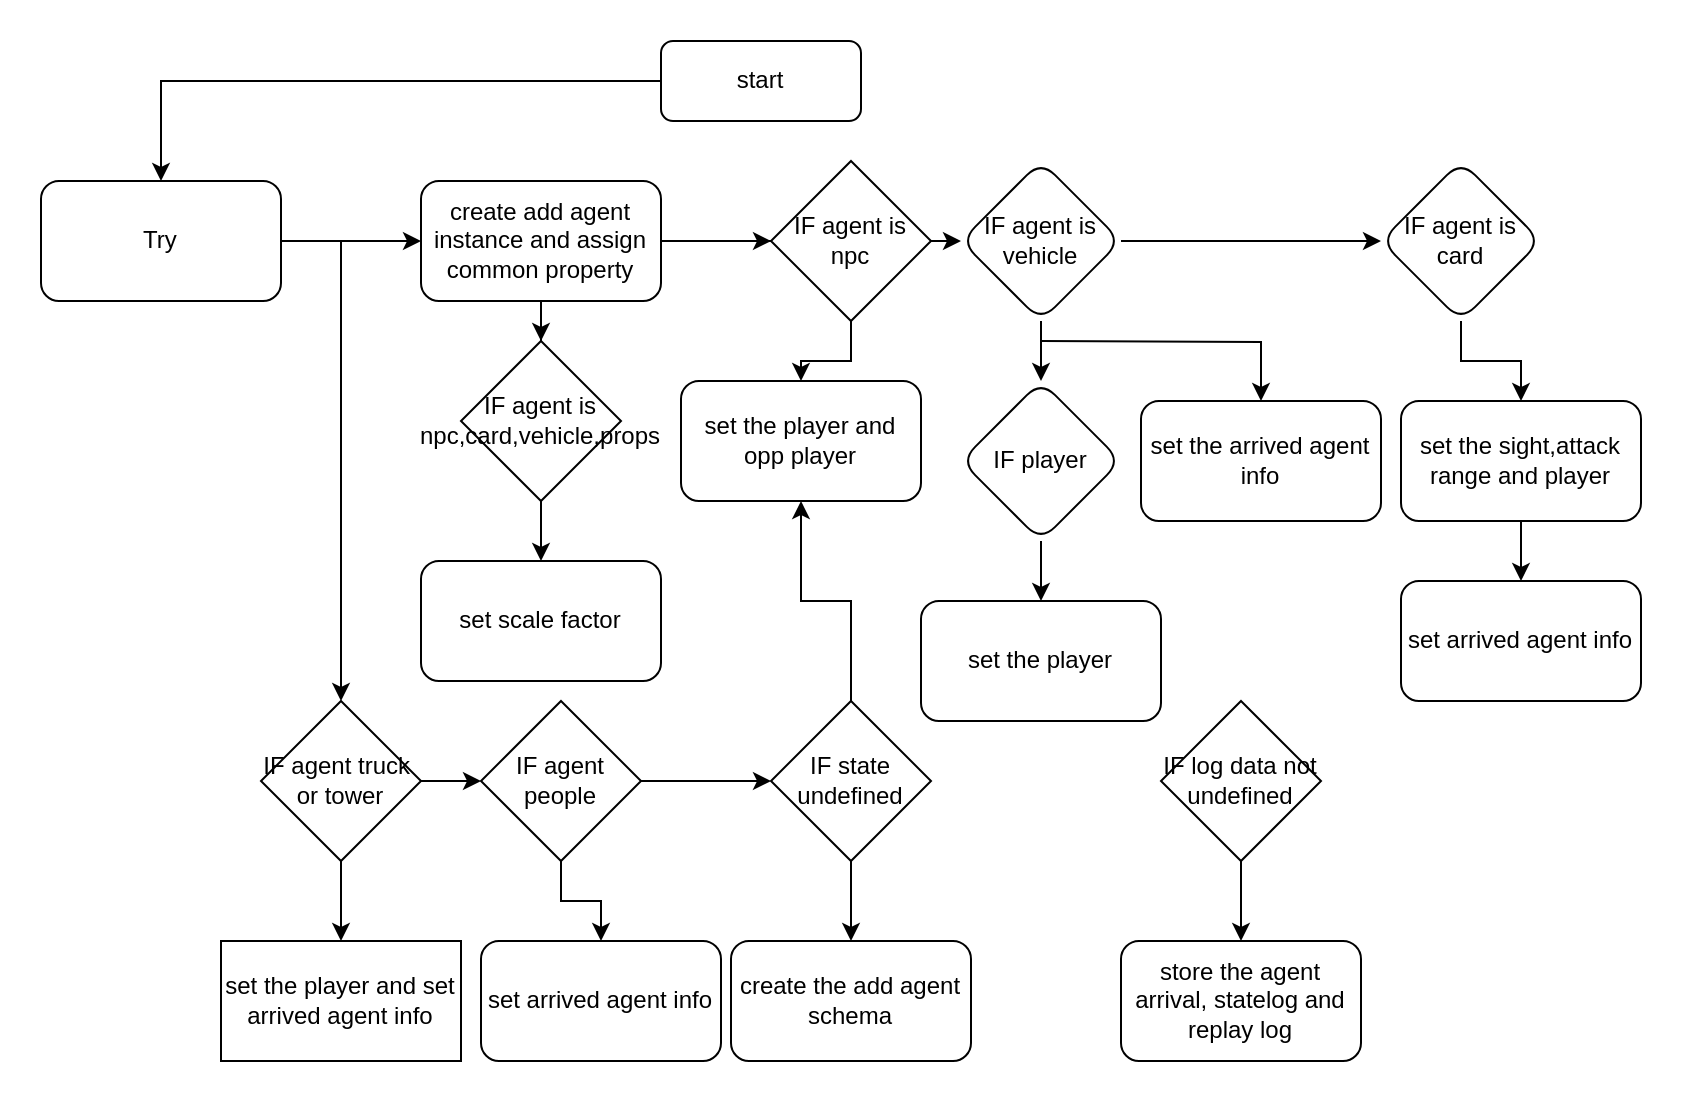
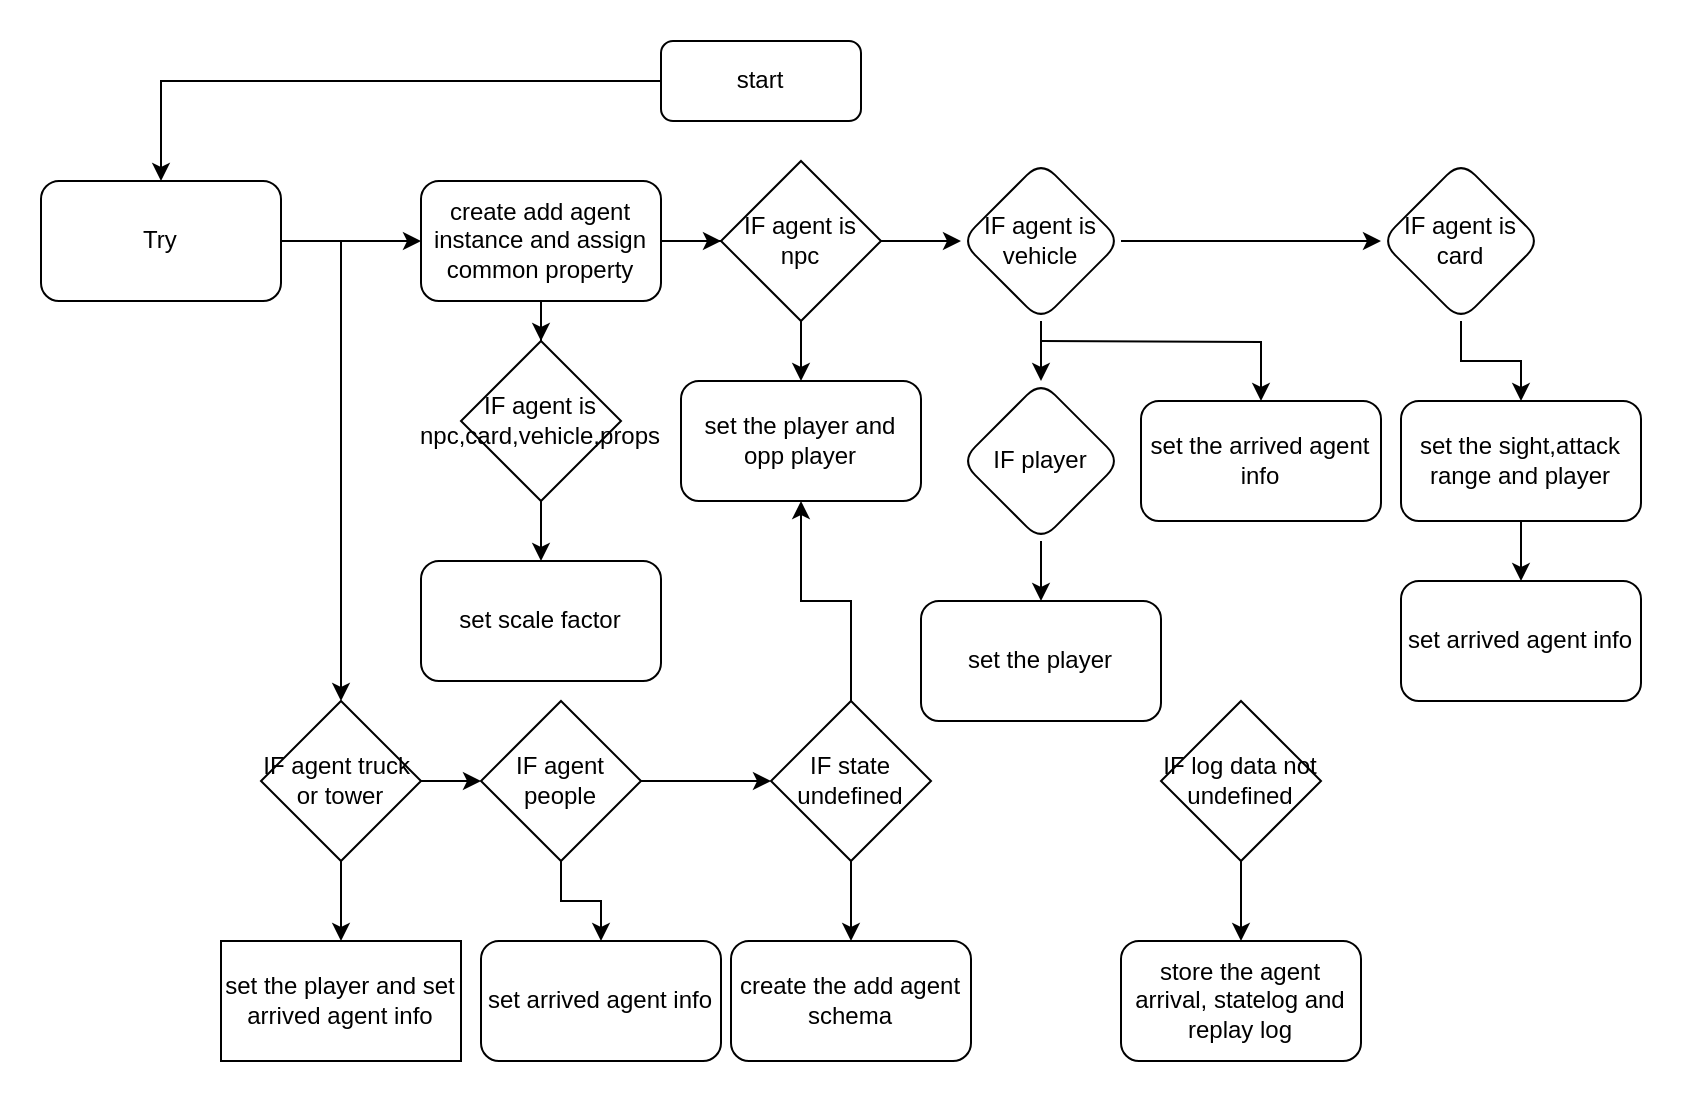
node "IF agent is npc": moved (851, 241) -> (801, 241)
